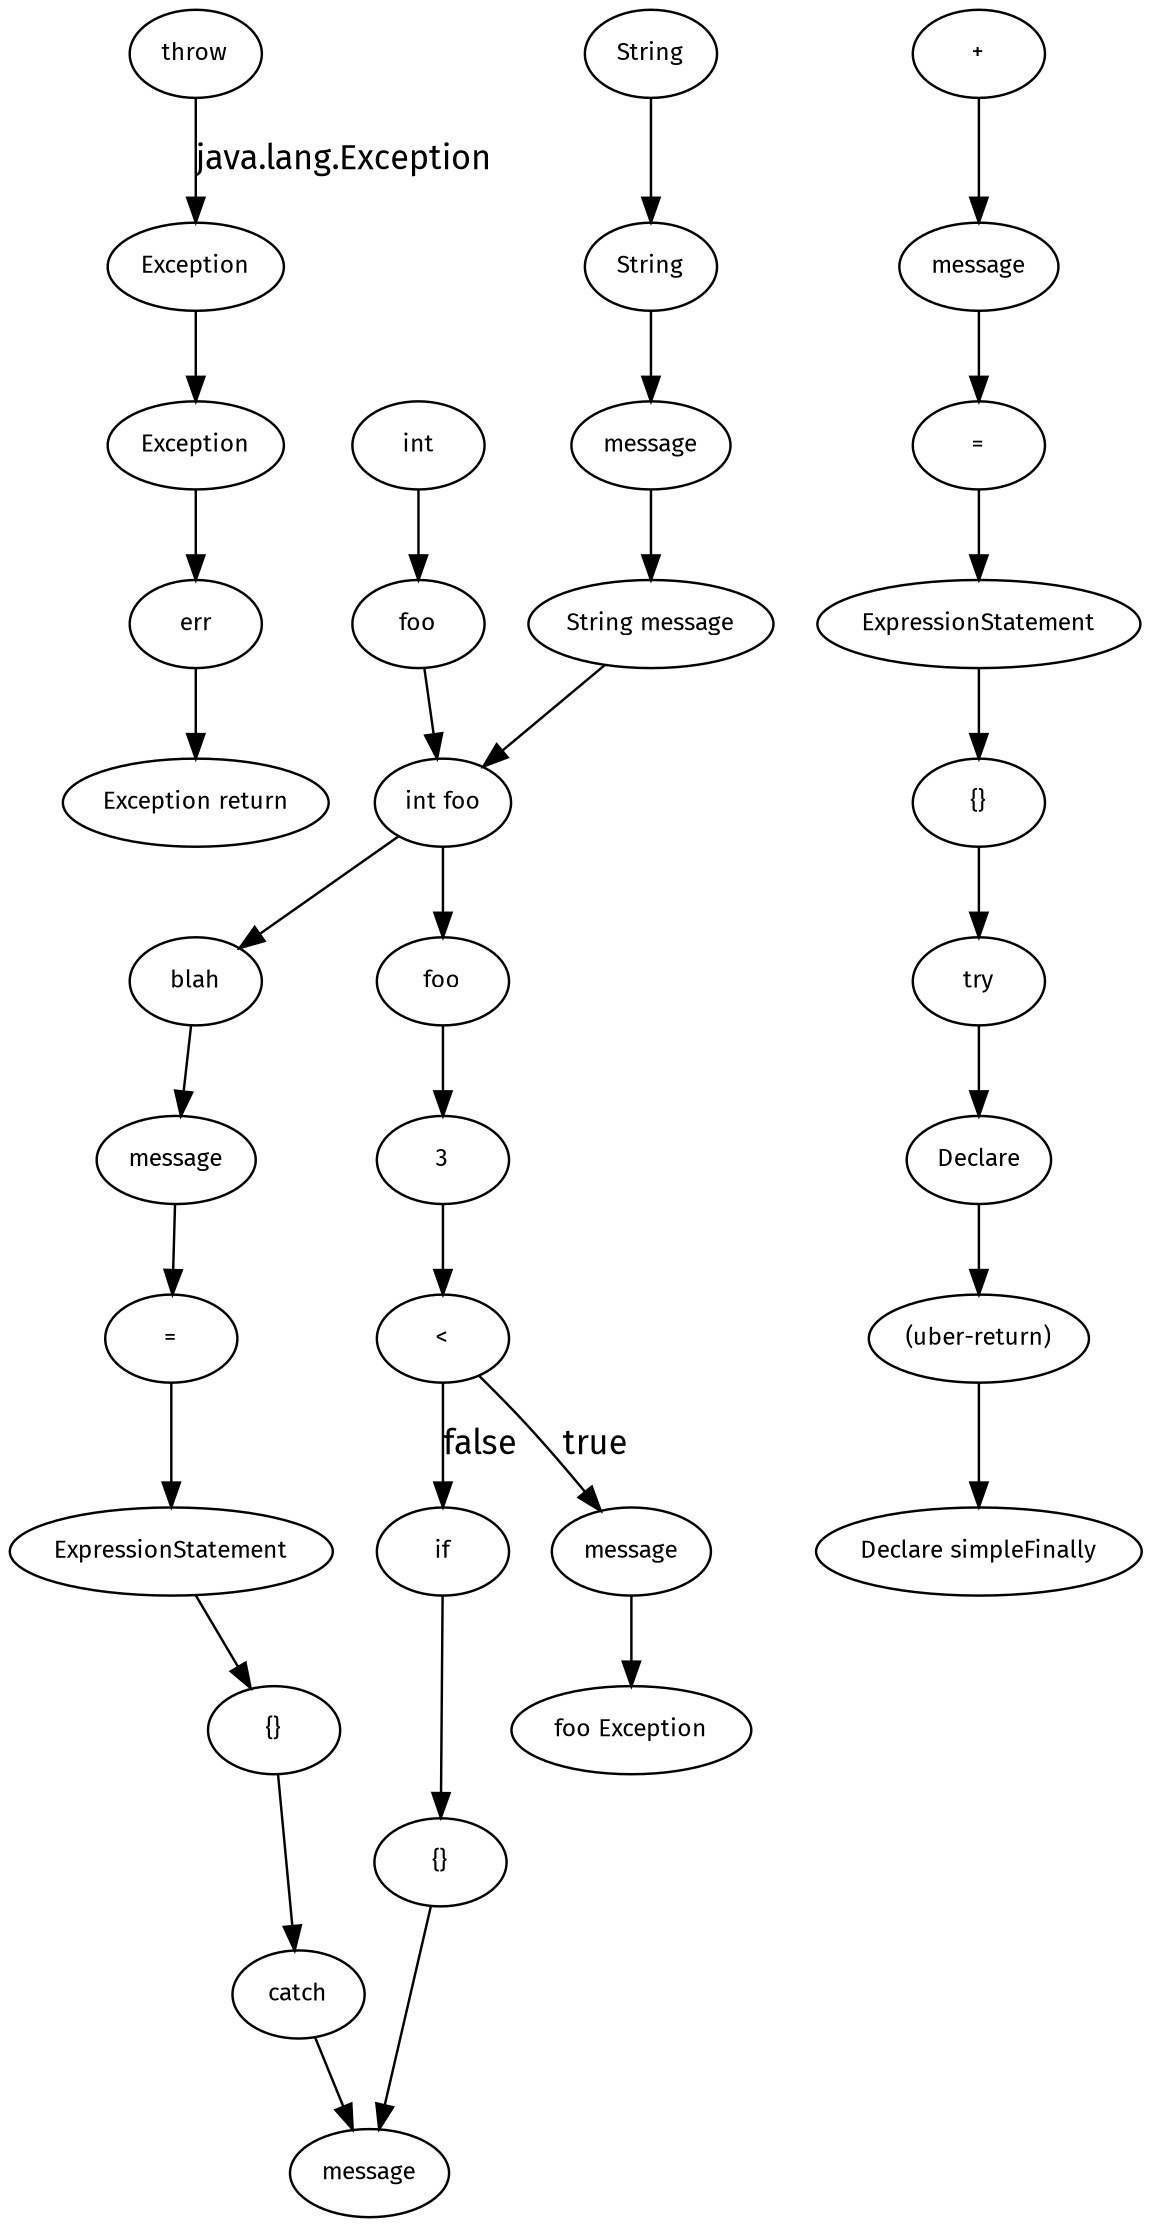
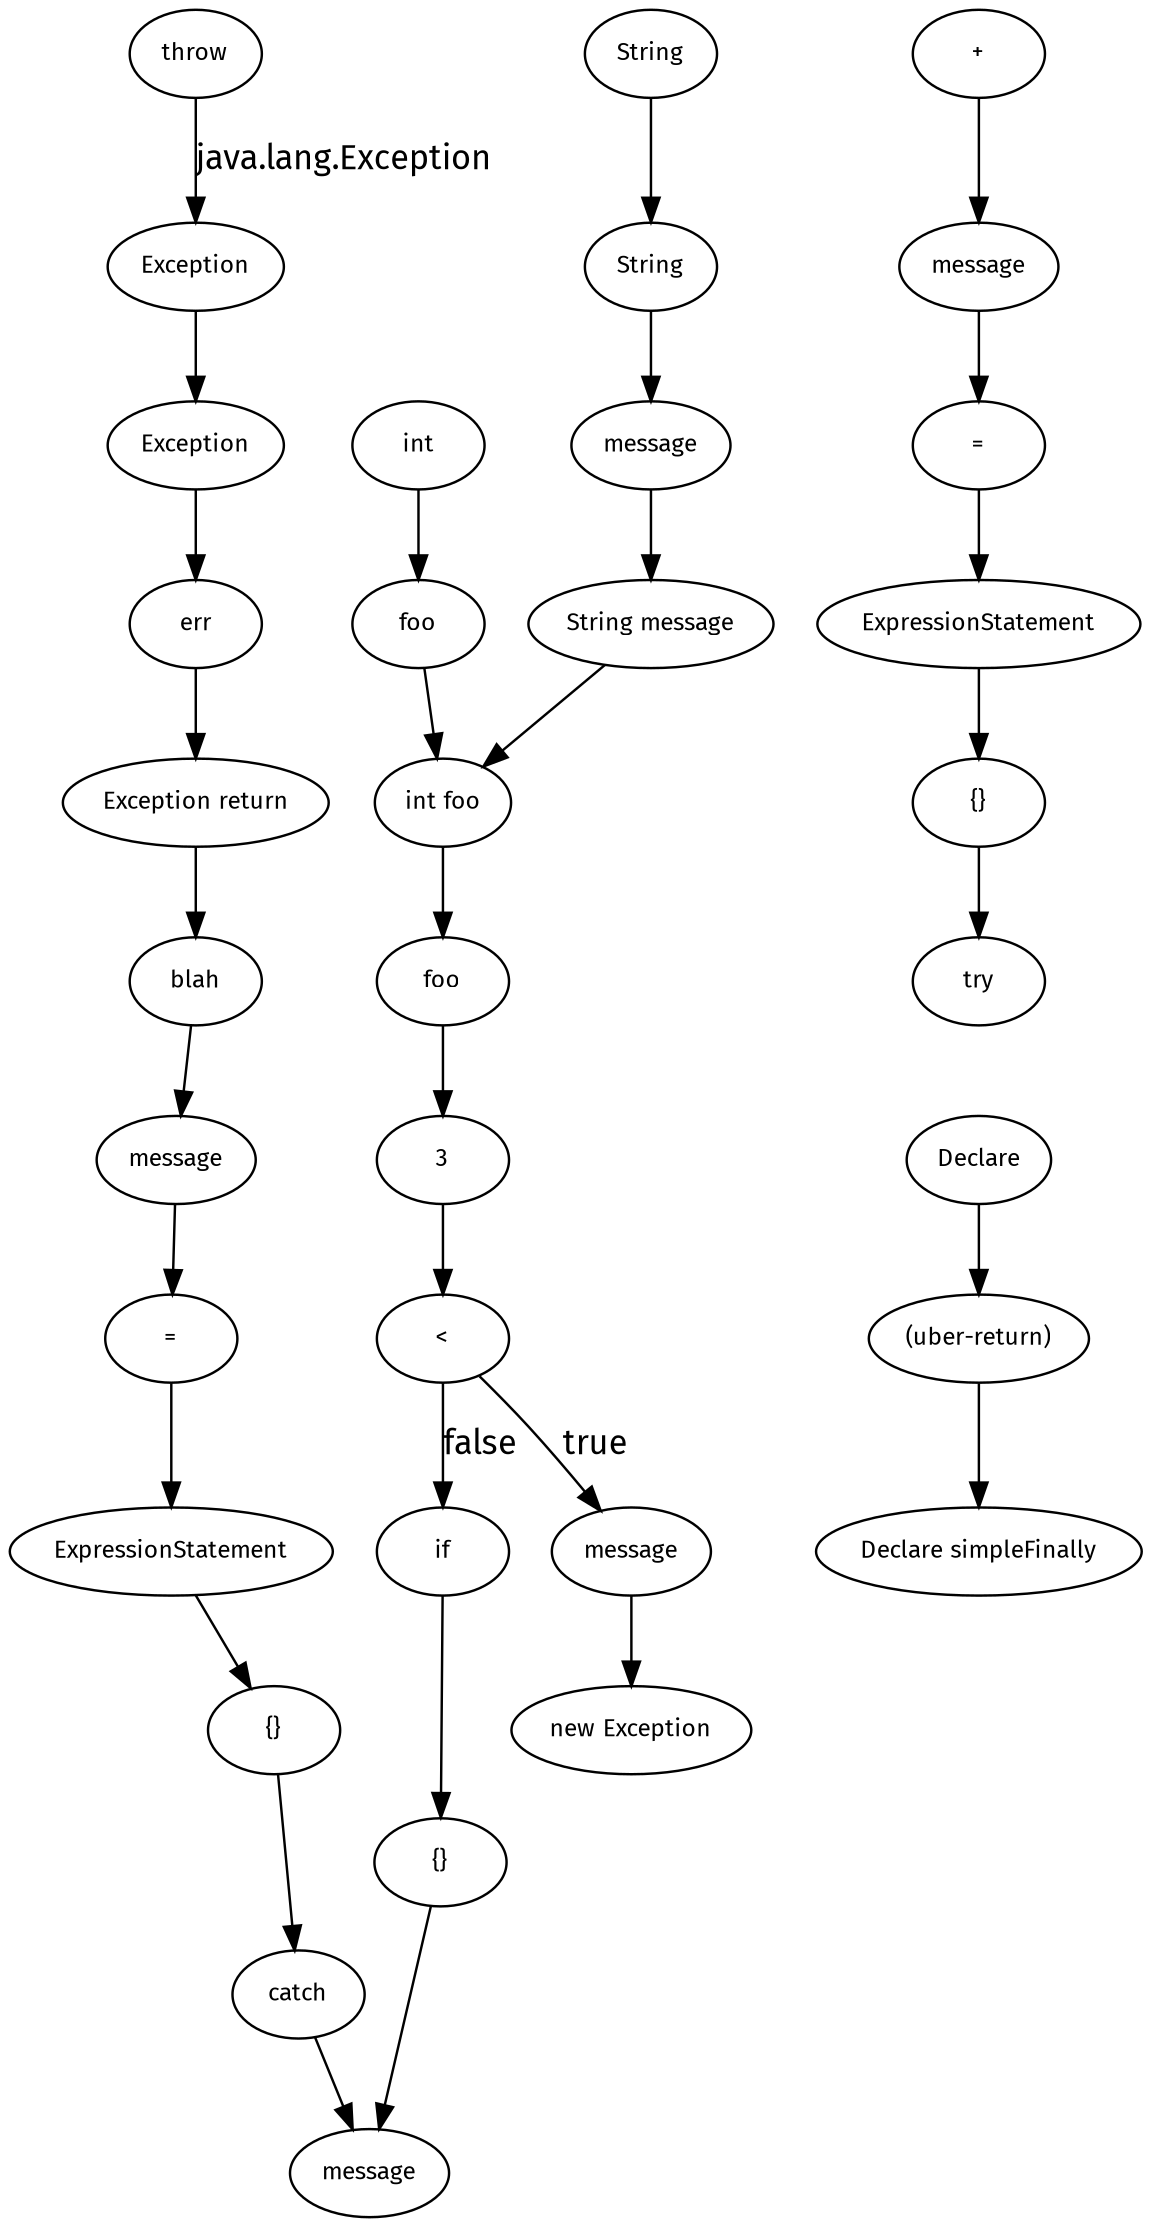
edge "int foo" -> "blah": now "Exception return" -> "blah"
edge "try" -> "Declare": removed
node "foo Exception": label "foo Exception" -> "new Exception"
